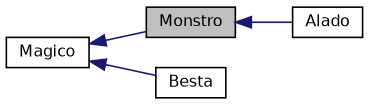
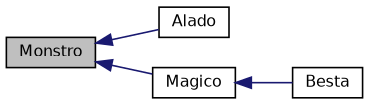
edge "Monstro" -> "Magico": reversed
